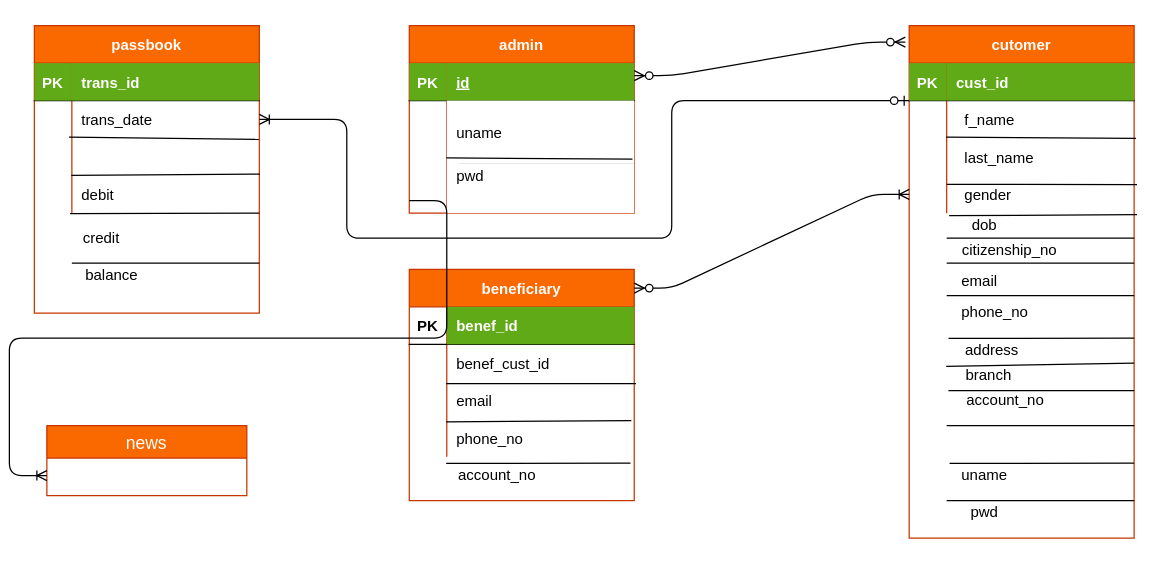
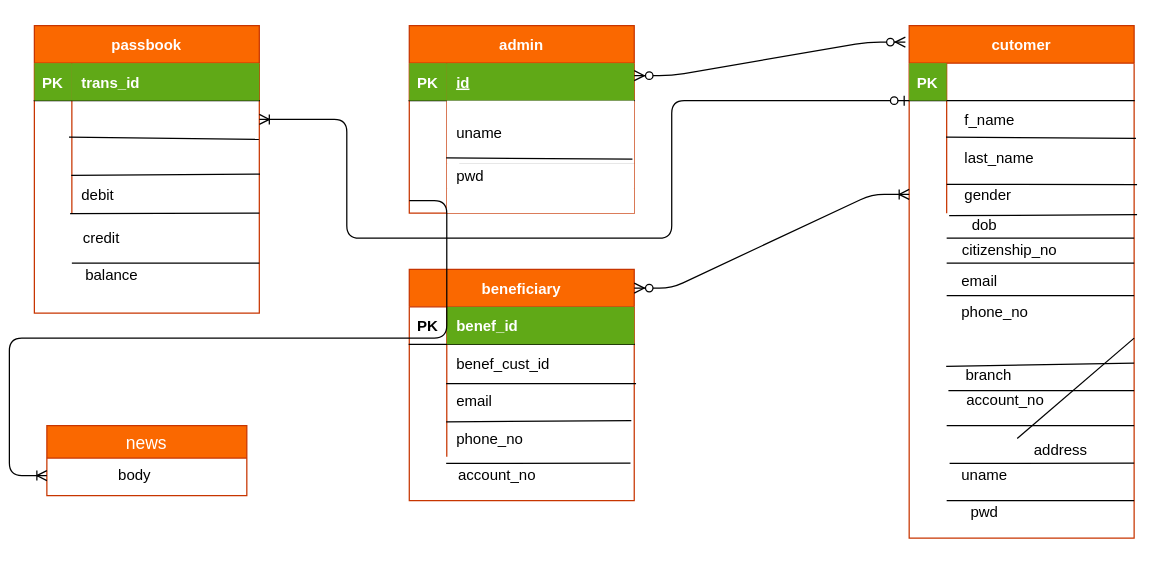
node "cust_id": removed
node "trans_date": removed
node "address": moved (992, 351) -> (1061, 451)
node "body": added
